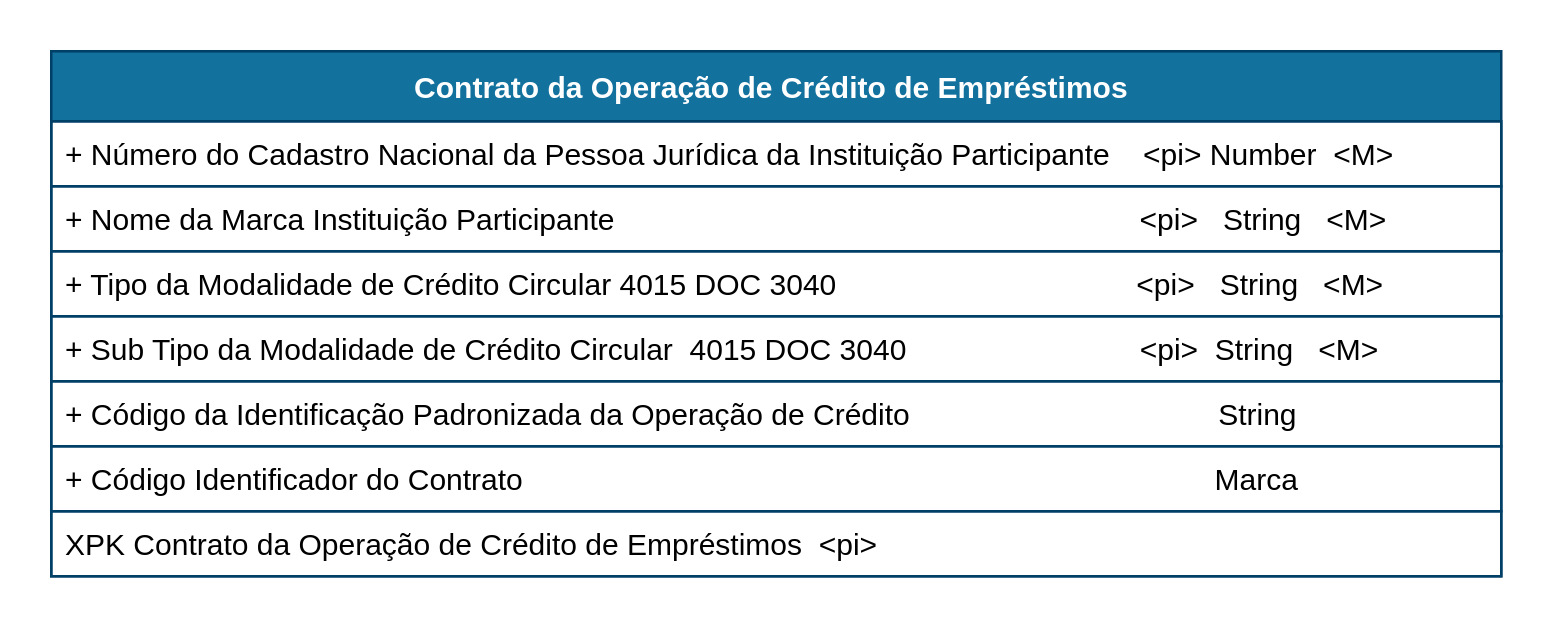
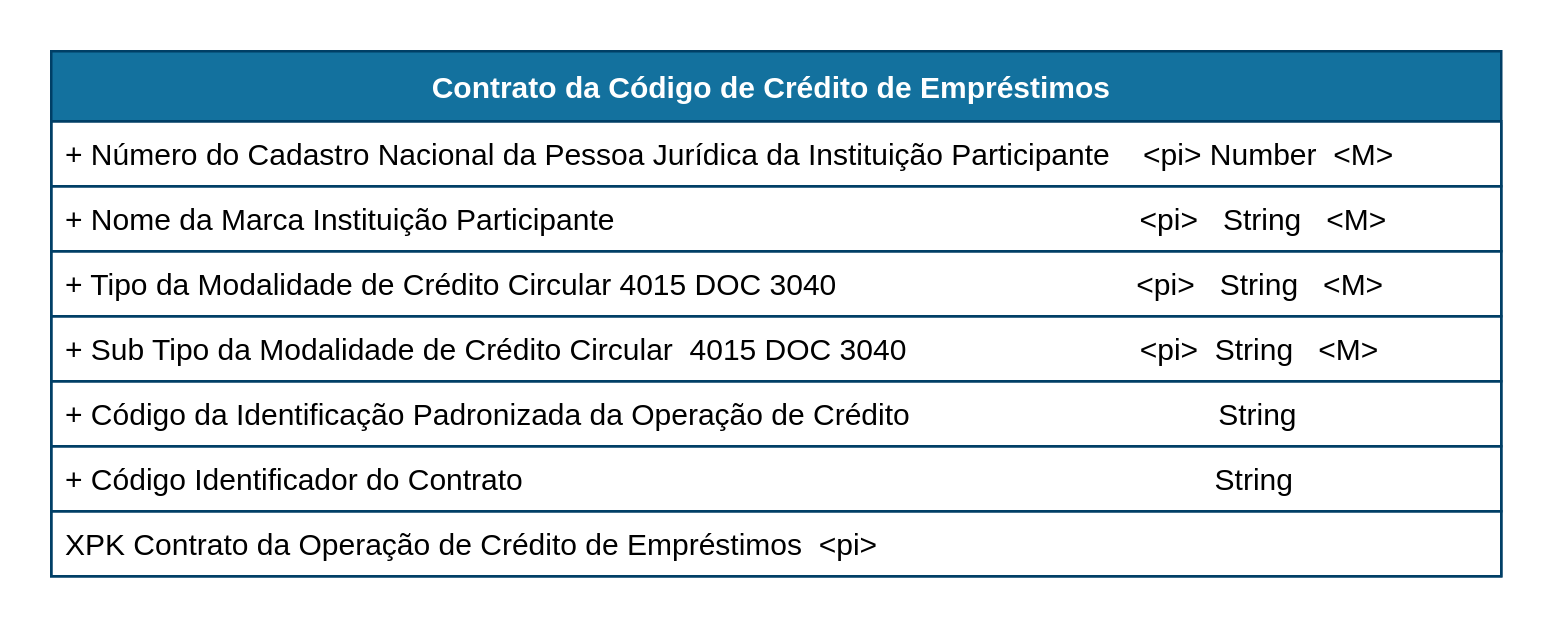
node "Contrato da Operação de Crédito de Empréstimos": label "Contrato da Operação de Crédito de Empréstimos" -> "Contrato da Código de Crédito de Empréstimos"
node "+ Código Identificador do Contrato Marca": label "+ Código Identificador do Contrato Marca" -> "+ Código Identificador do Contrato String"
